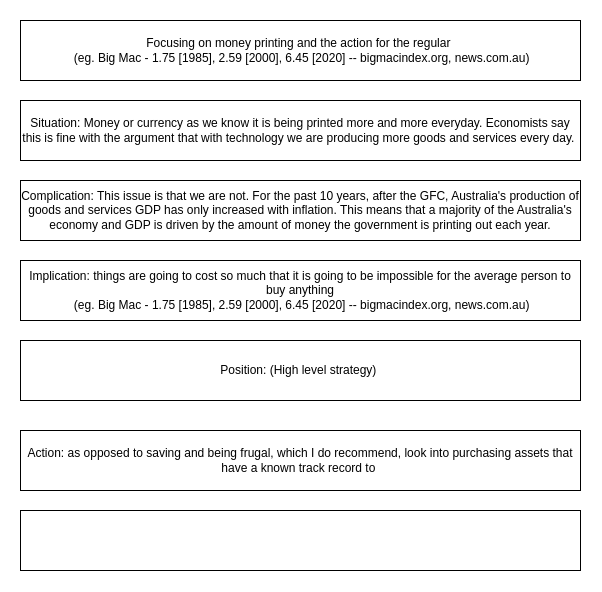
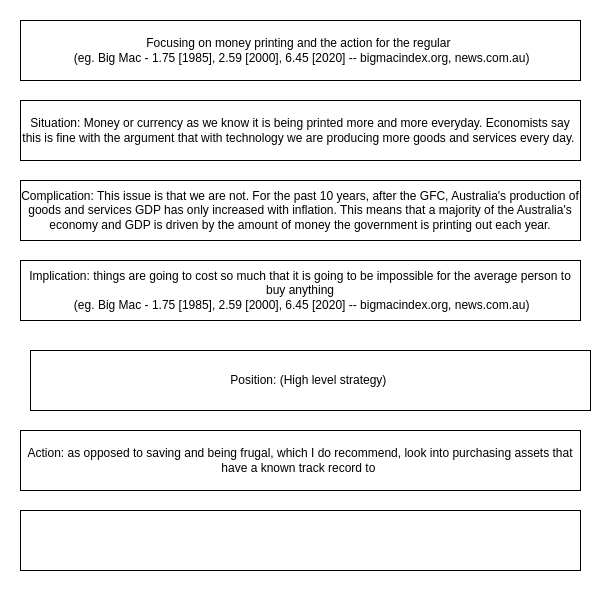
node "Position: (High level strategy)": moved (301, 371) -> (311, 381)
